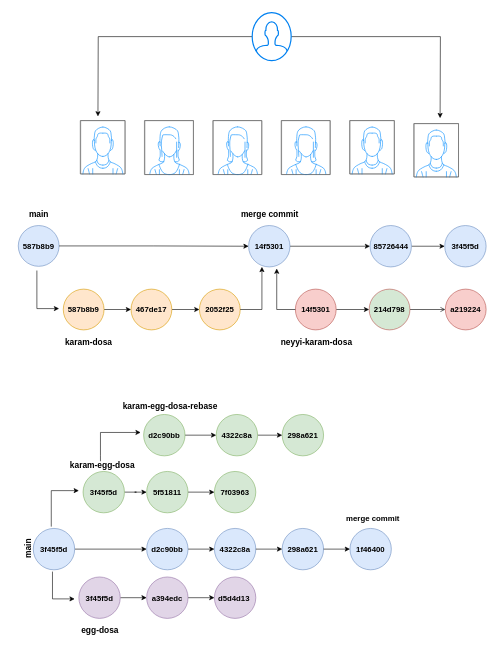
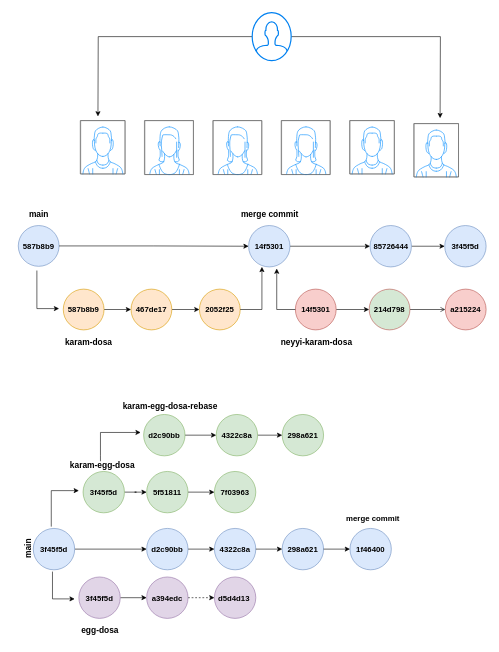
node "a219224": label "a219224" -> "a215224"
edge "a394edc" -> "d5d4d13": style solid -> dashed
